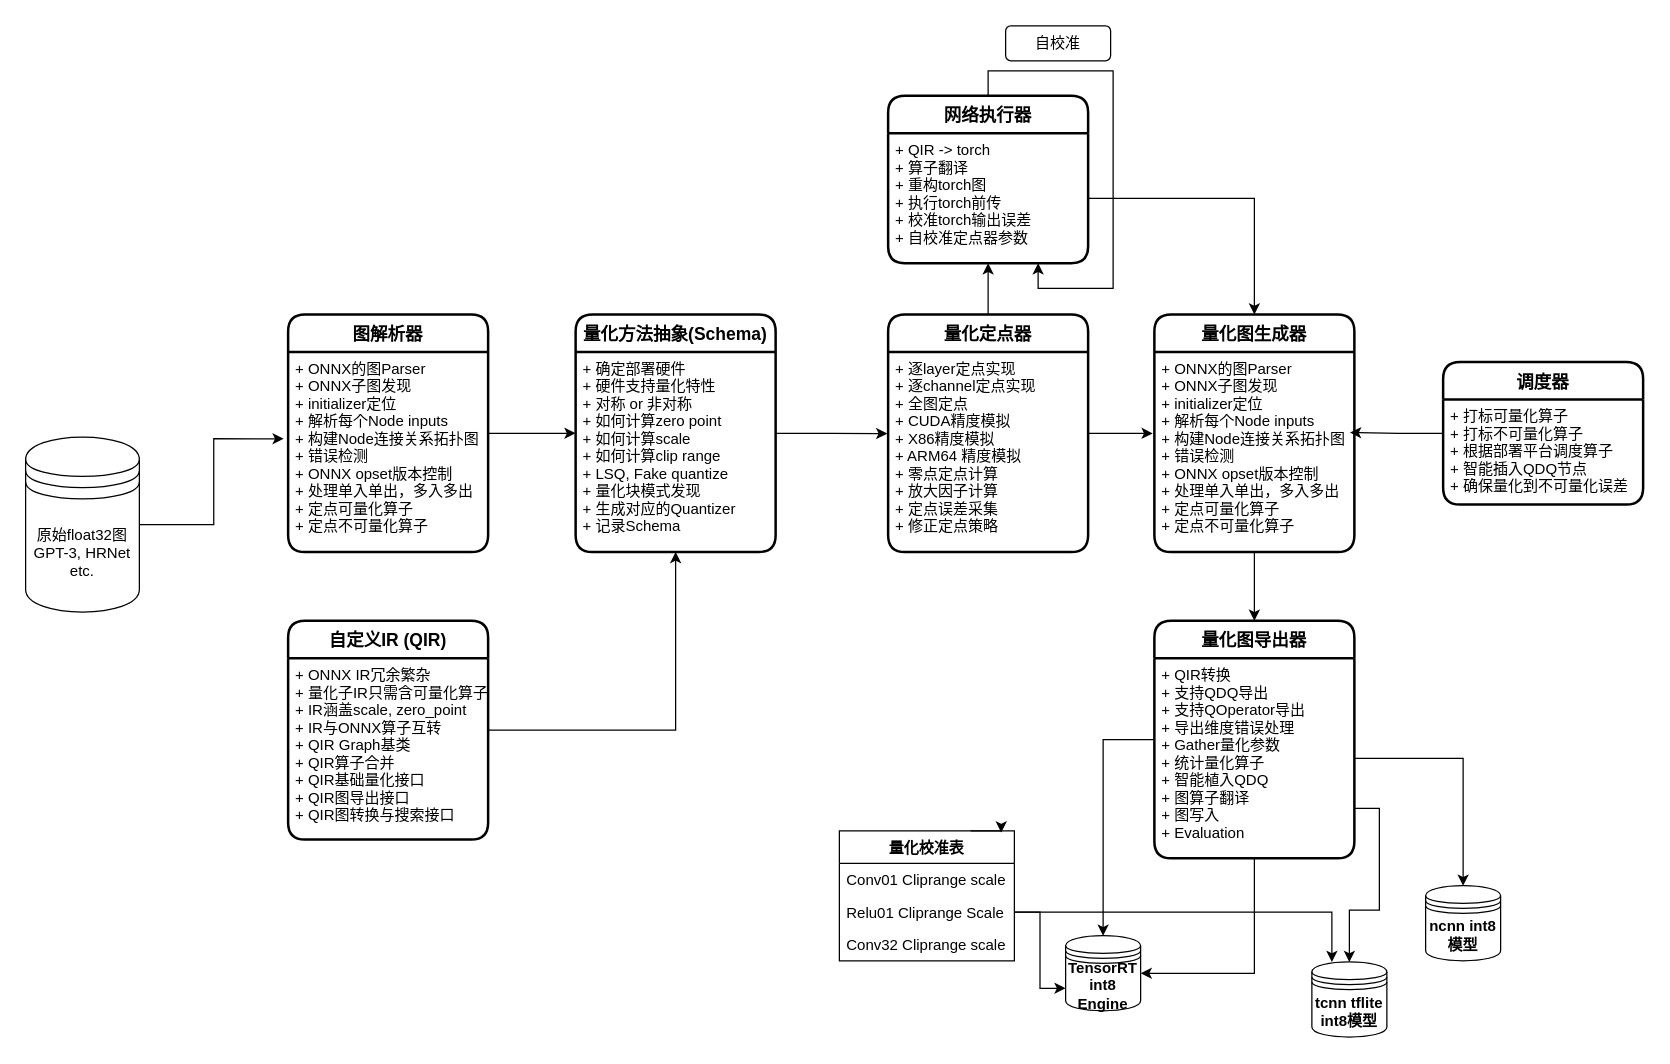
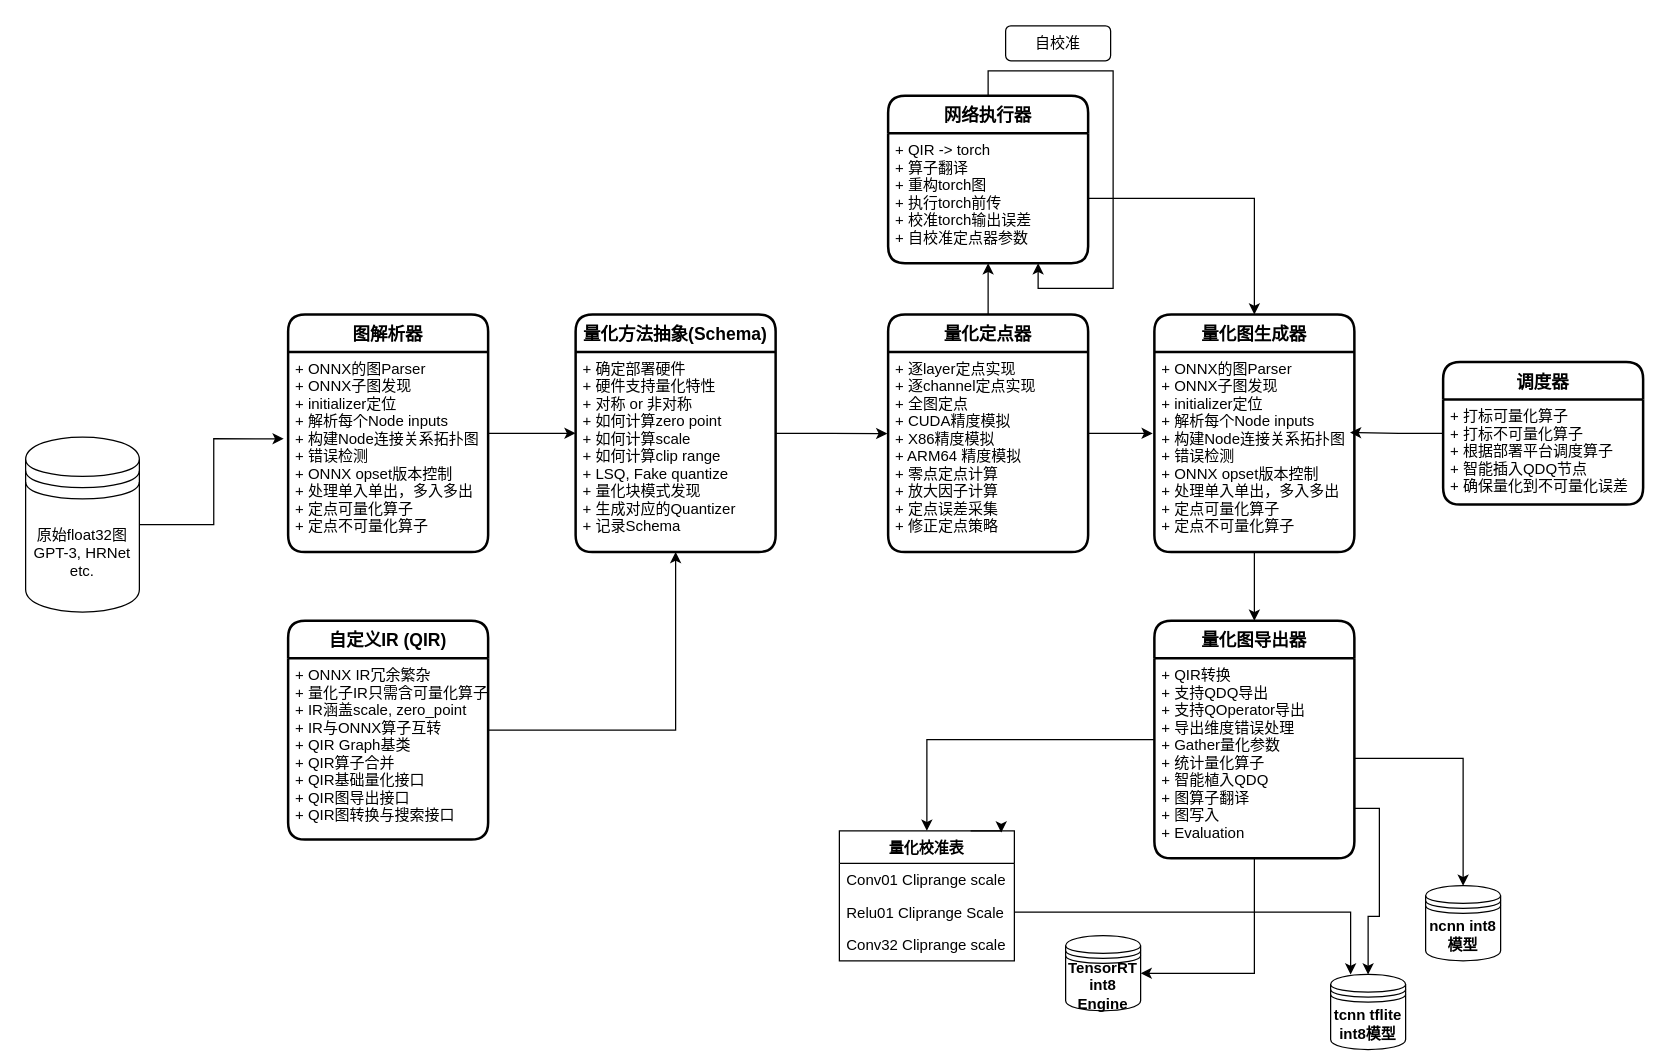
edge "量化图导出器" -> "TensorRT int8 Engine": now "量化图导出器" -> "量化校准表"
edge "Relu01 Cliprange Scale" -> "TensorRT int8 Engine": removed
node "tcnn tflite int8模型": moved (1349, 999) -> (1368, 1012)
